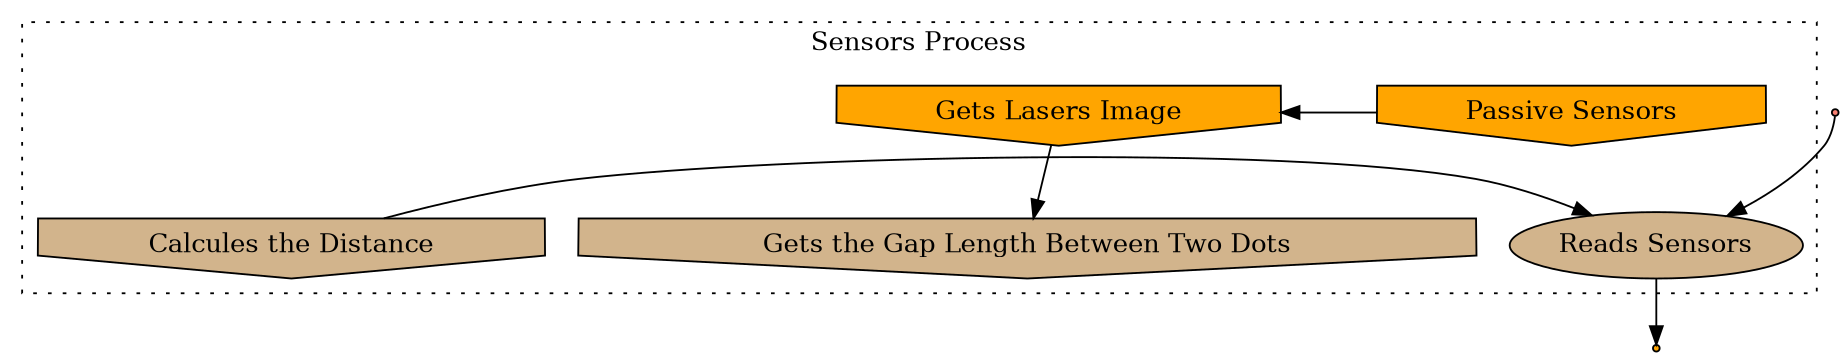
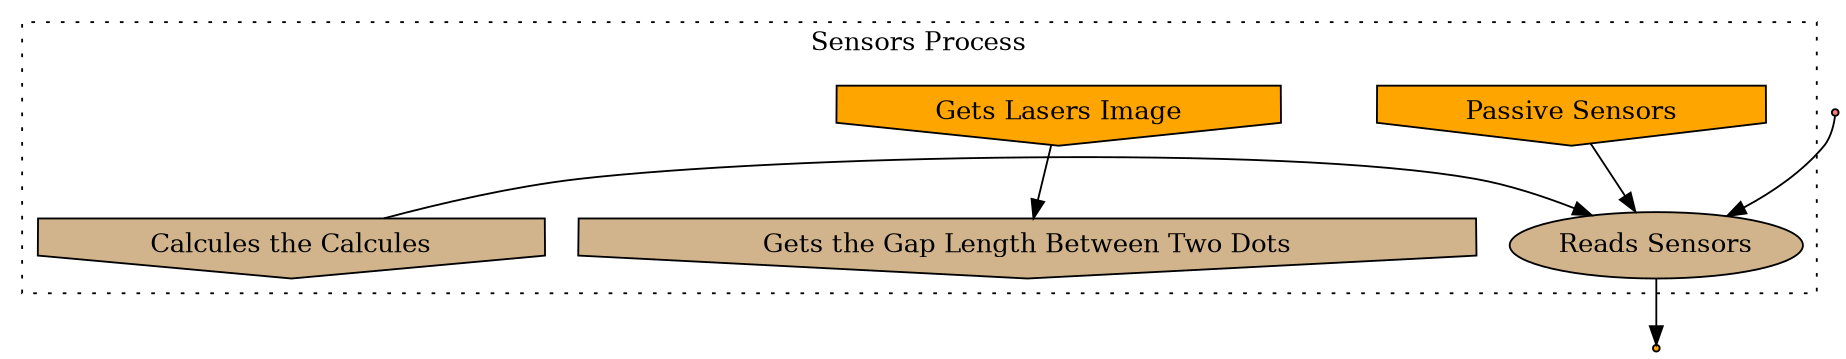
edge "Passive Sensors" -> "Gets Lasers Image": now "Passive Sensors" -> "Reads Sensors"
node "Calcules the Distance": label "Calcules the Distance" -> "Calcules the Calcules"
